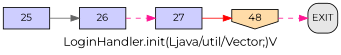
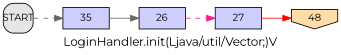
node "START": added
node "25": label "25" -> "35"
node "EXIT": removed
